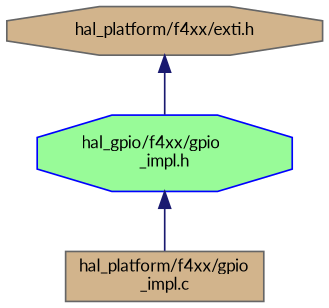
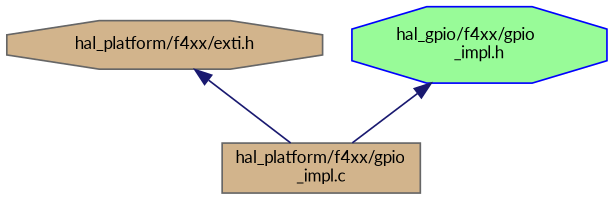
edge "hal_gpio/f4xx/gpio _impl.h" -> "hal_platform/f4xx/exti.h": now "hal_platform/f4xx/gpio _impl.c" -> "hal_platform/f4xx/exti.h"
